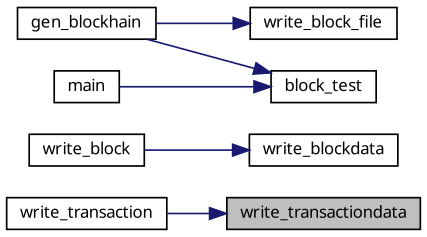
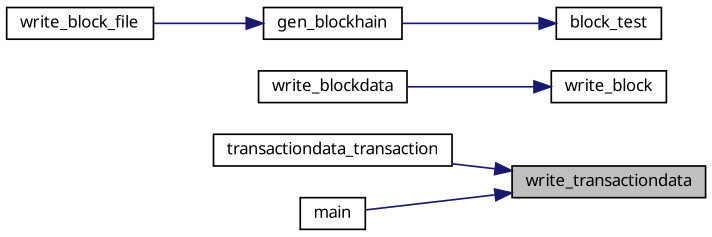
edge "gen_blockhain" -> "write_block_file": reversed
edge "main" -> "block_test": now "main" -> "write_transactiondata"
edge "write_block" -> "write_blockdata": reversed
node "write_transaction": label "write_transaction" -> "transactiondata_transaction"
